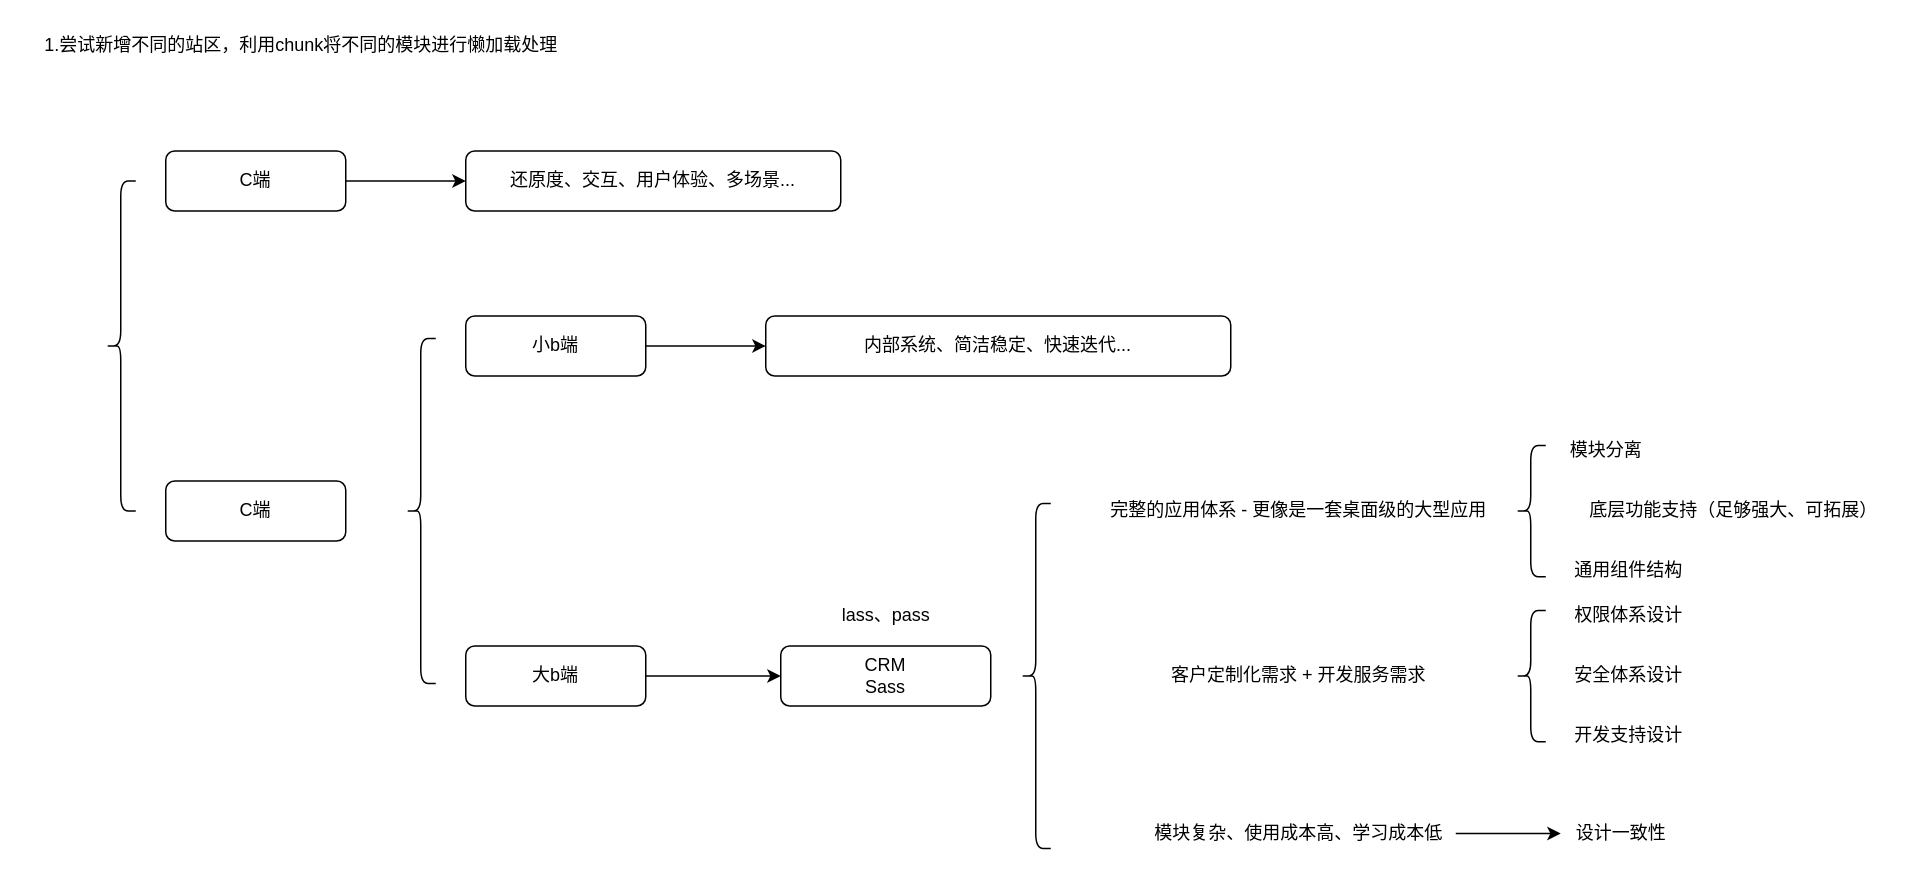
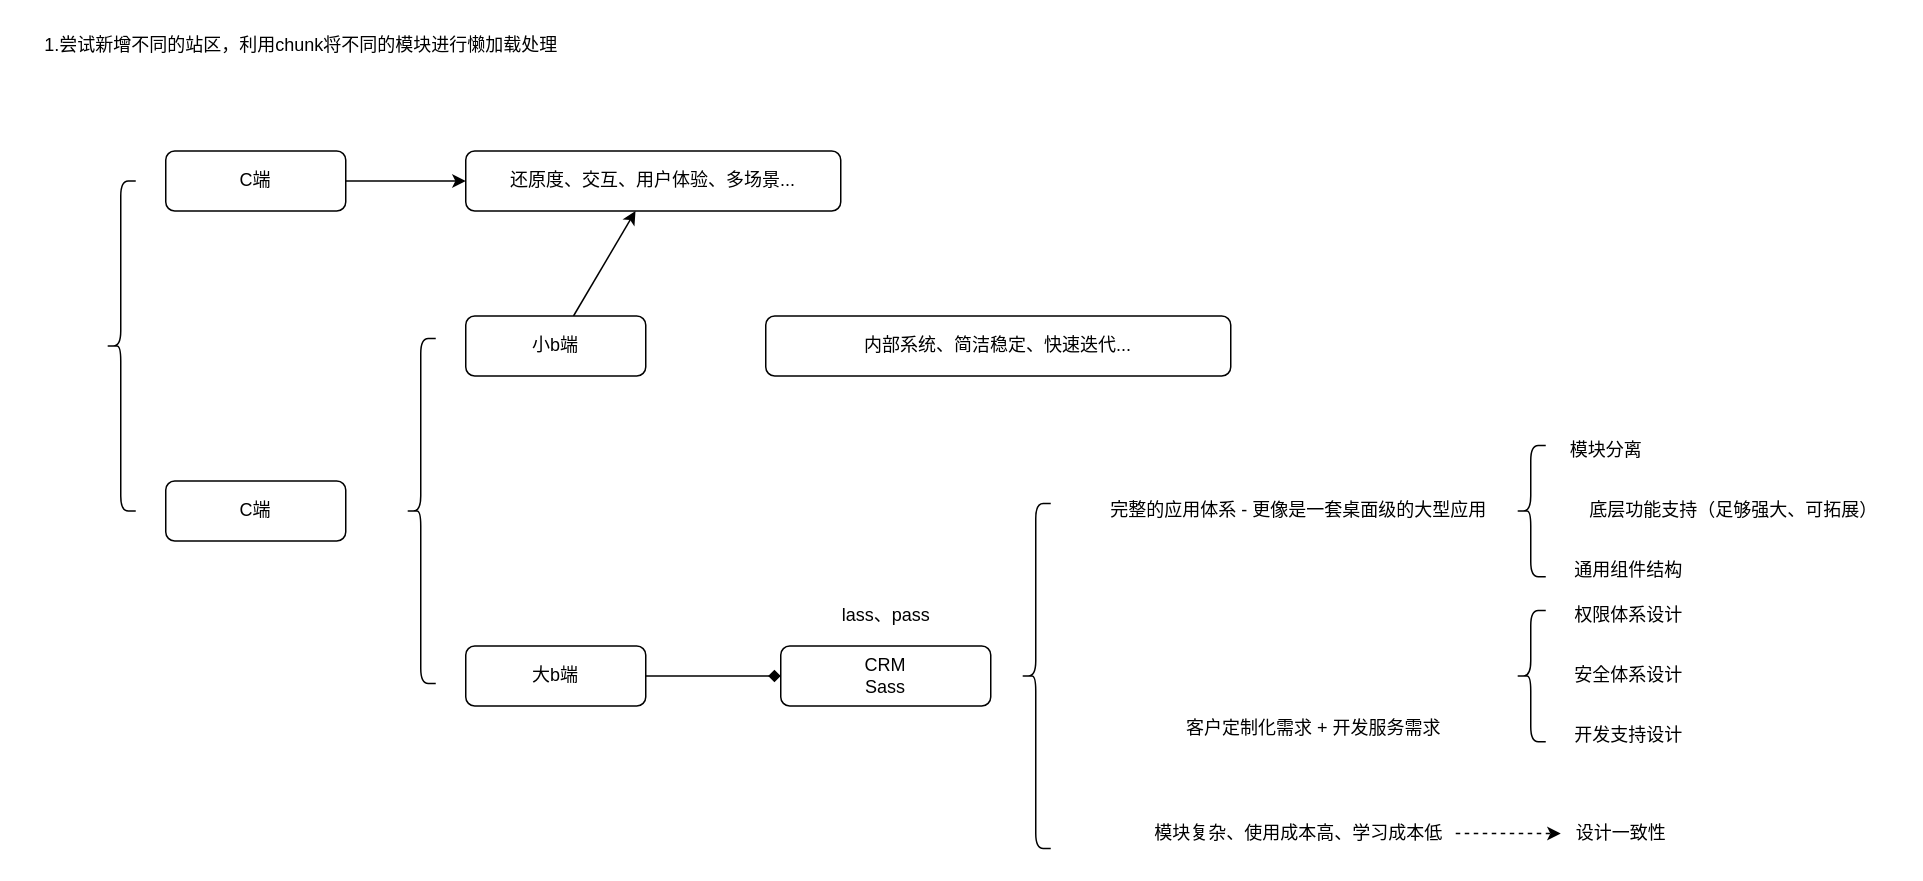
edge "小b端" -> "内部系统、简洁稳定、快速迭代...": now "小b端" -> "还原度、交互、用户体验、多场景..."
edge "大b端" -> "CRM Sass": arrowhead classic -> diamond
node "客户定制化需求 + 开发服务需求": moved (1298, 676) -> (1313, 728)
edge "模块复杂、使用成本高、学习成本低" -> "设计一致性": style solid -> dashed
